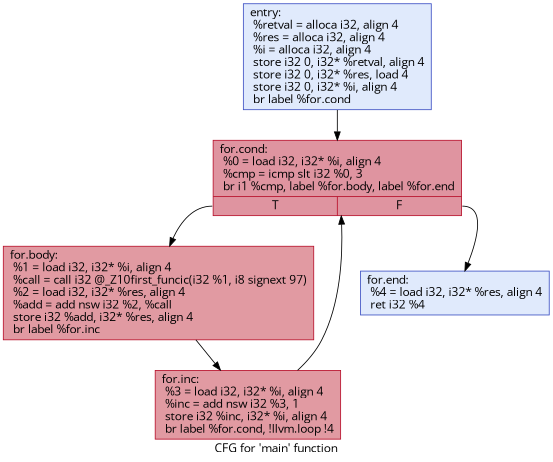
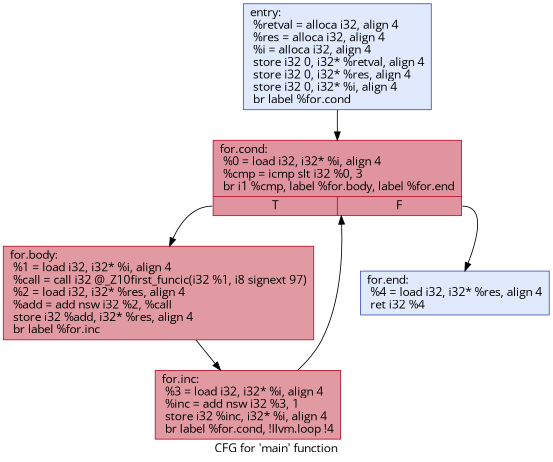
node "entry:": text "store i32 0, i32* %res, load 4" -> "store i32 0, i32* %res, align 4"
